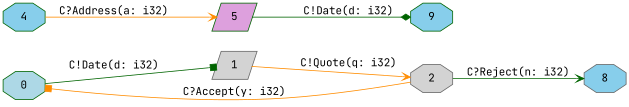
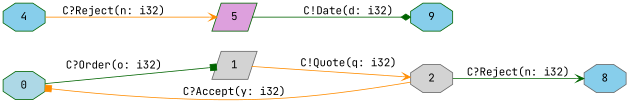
edge "4" -> "5": label "C?Address(a: i32)" -> "C?Reject(n: i32)"
edge "0" -> "1": label "C!Date(d: i32)" -> "C?Order(o: i32)"
